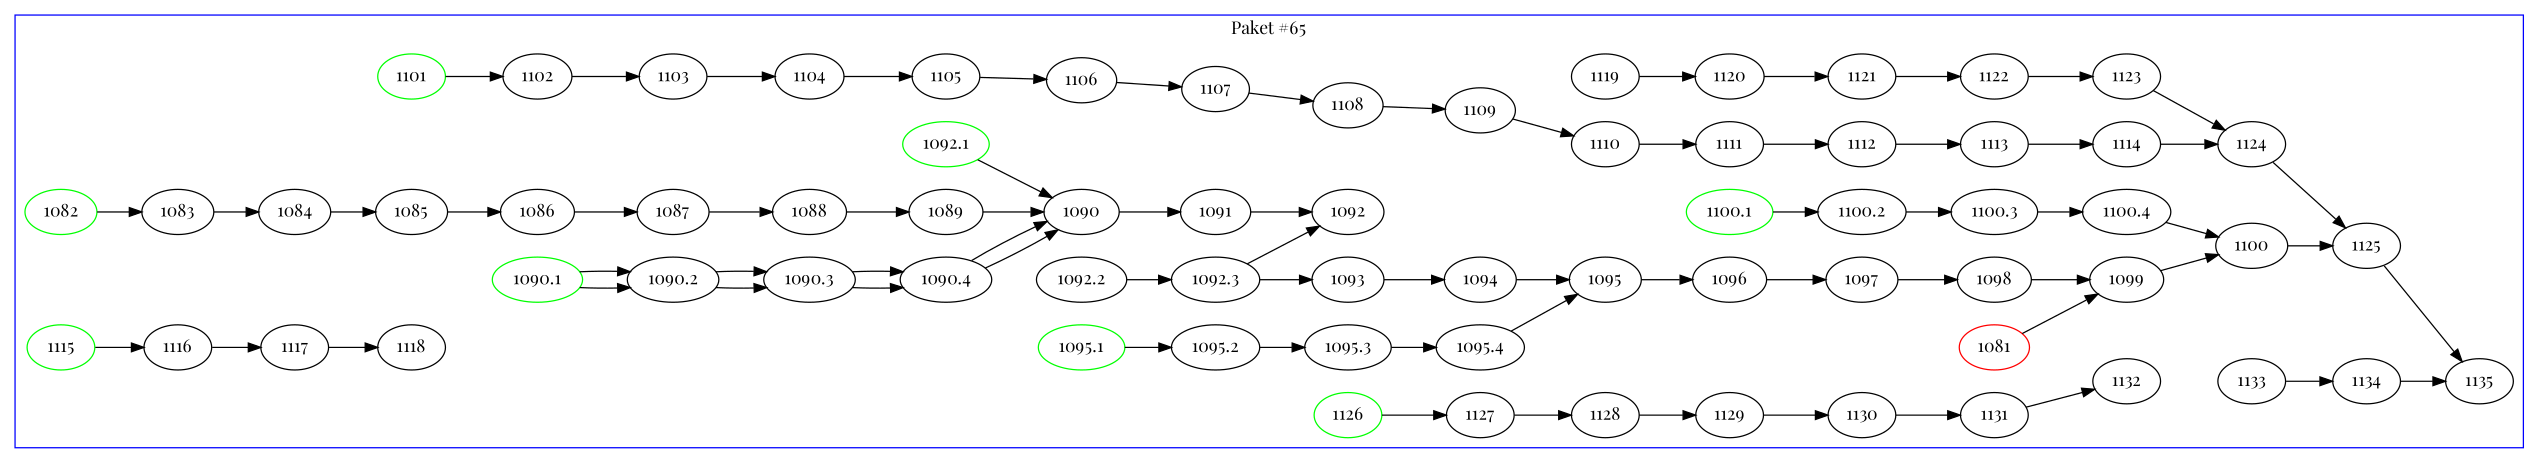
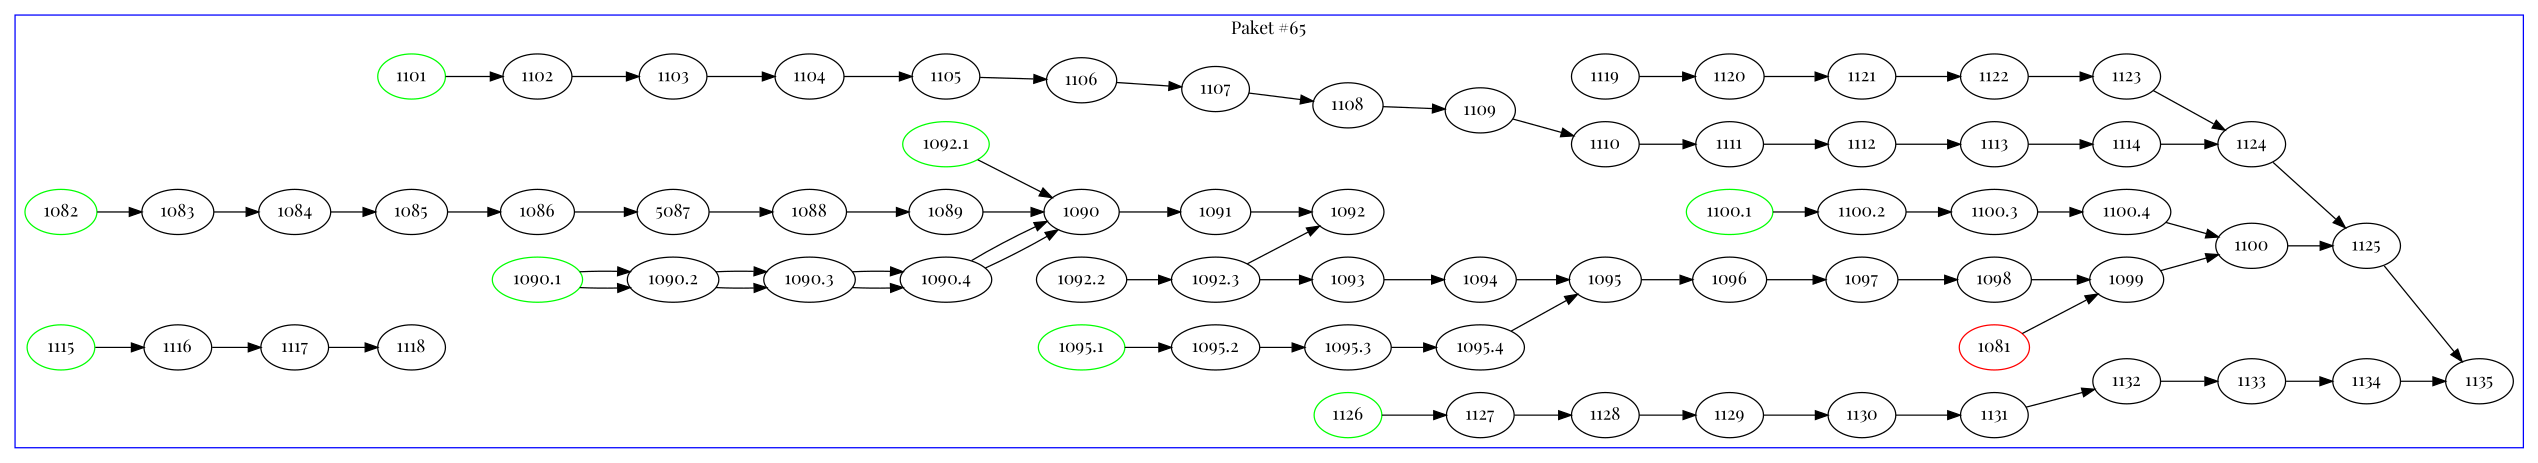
node "1087": label "1087" -> "5087"
edge "1132" -> "1133": added
